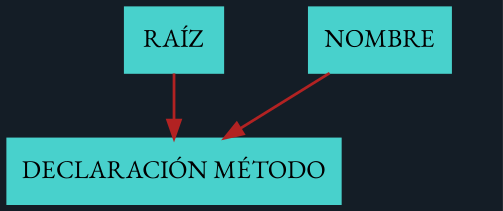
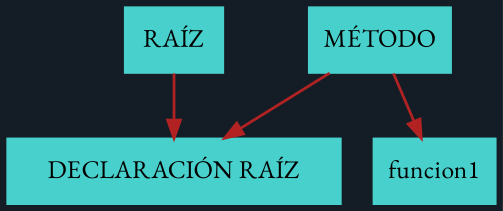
node "NOMBRE": label "NOMBRE" -> "MÉTODO"
node "DECLARACIÓN MÉTODO": label "DECLARACIÓN MÉTODO" -> "DECLARACIÓN RAÍZ"
node "funcion1": added
